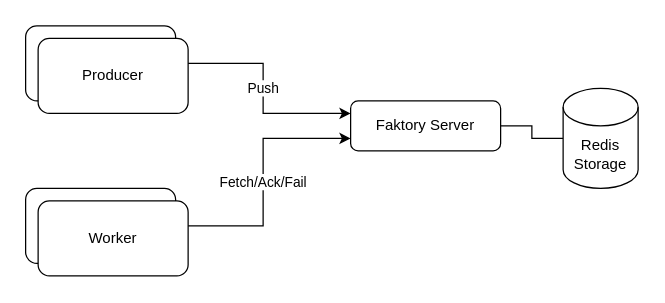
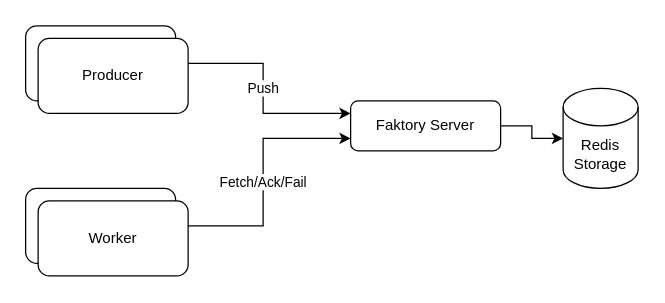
edge "Faktory Server" -- "Redis Storage": arrowhead none -> classic
